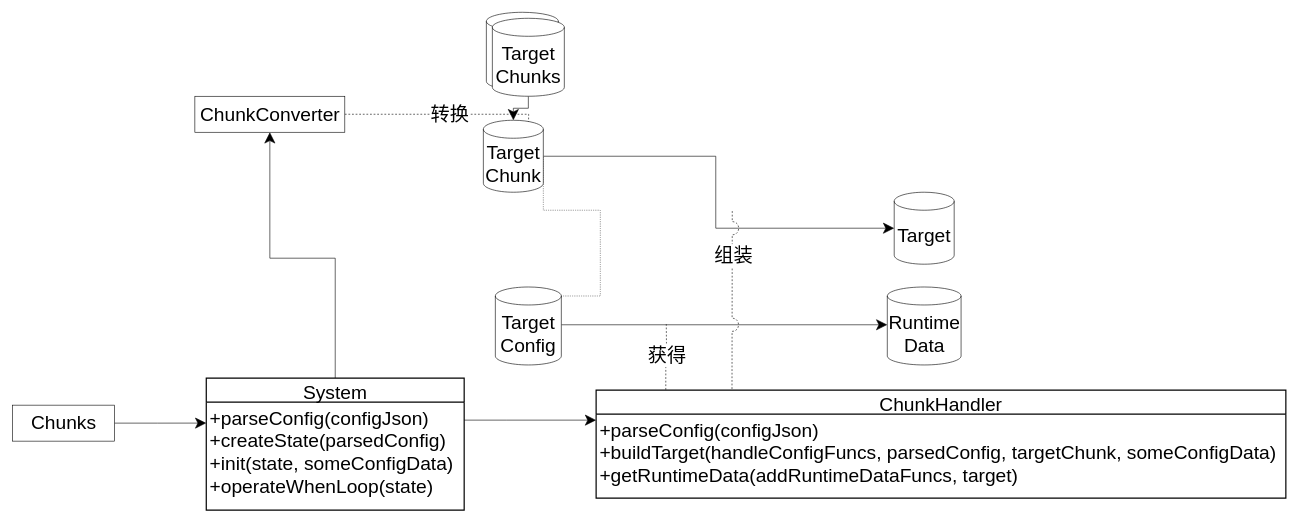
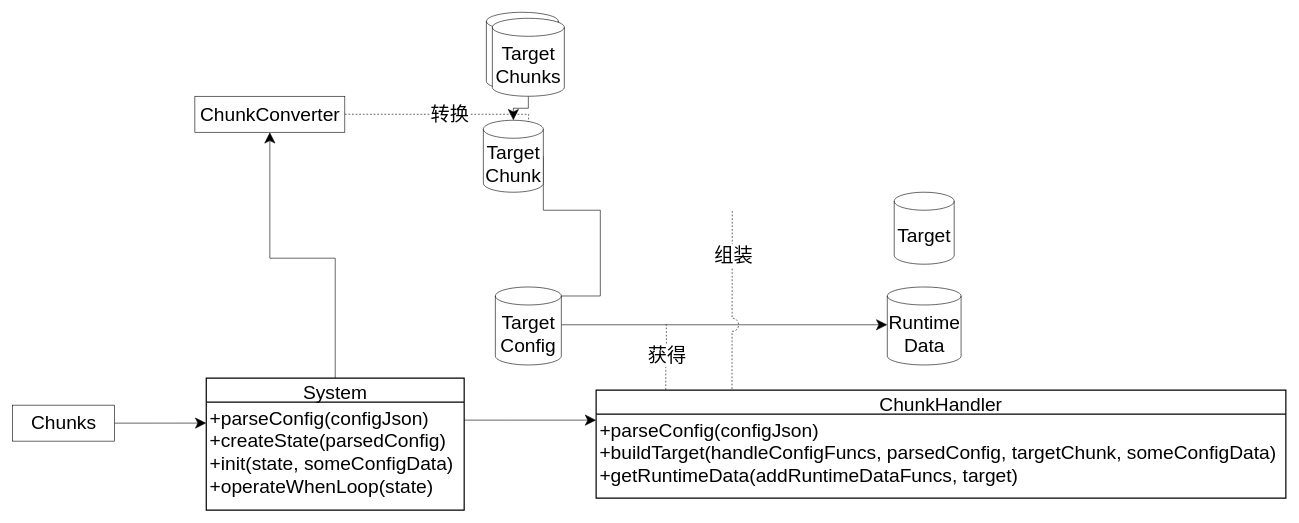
edge "Target Chunk" -> "Target": removed
edge "Target Chunk" -- "Target Config": style dashed -> solid
